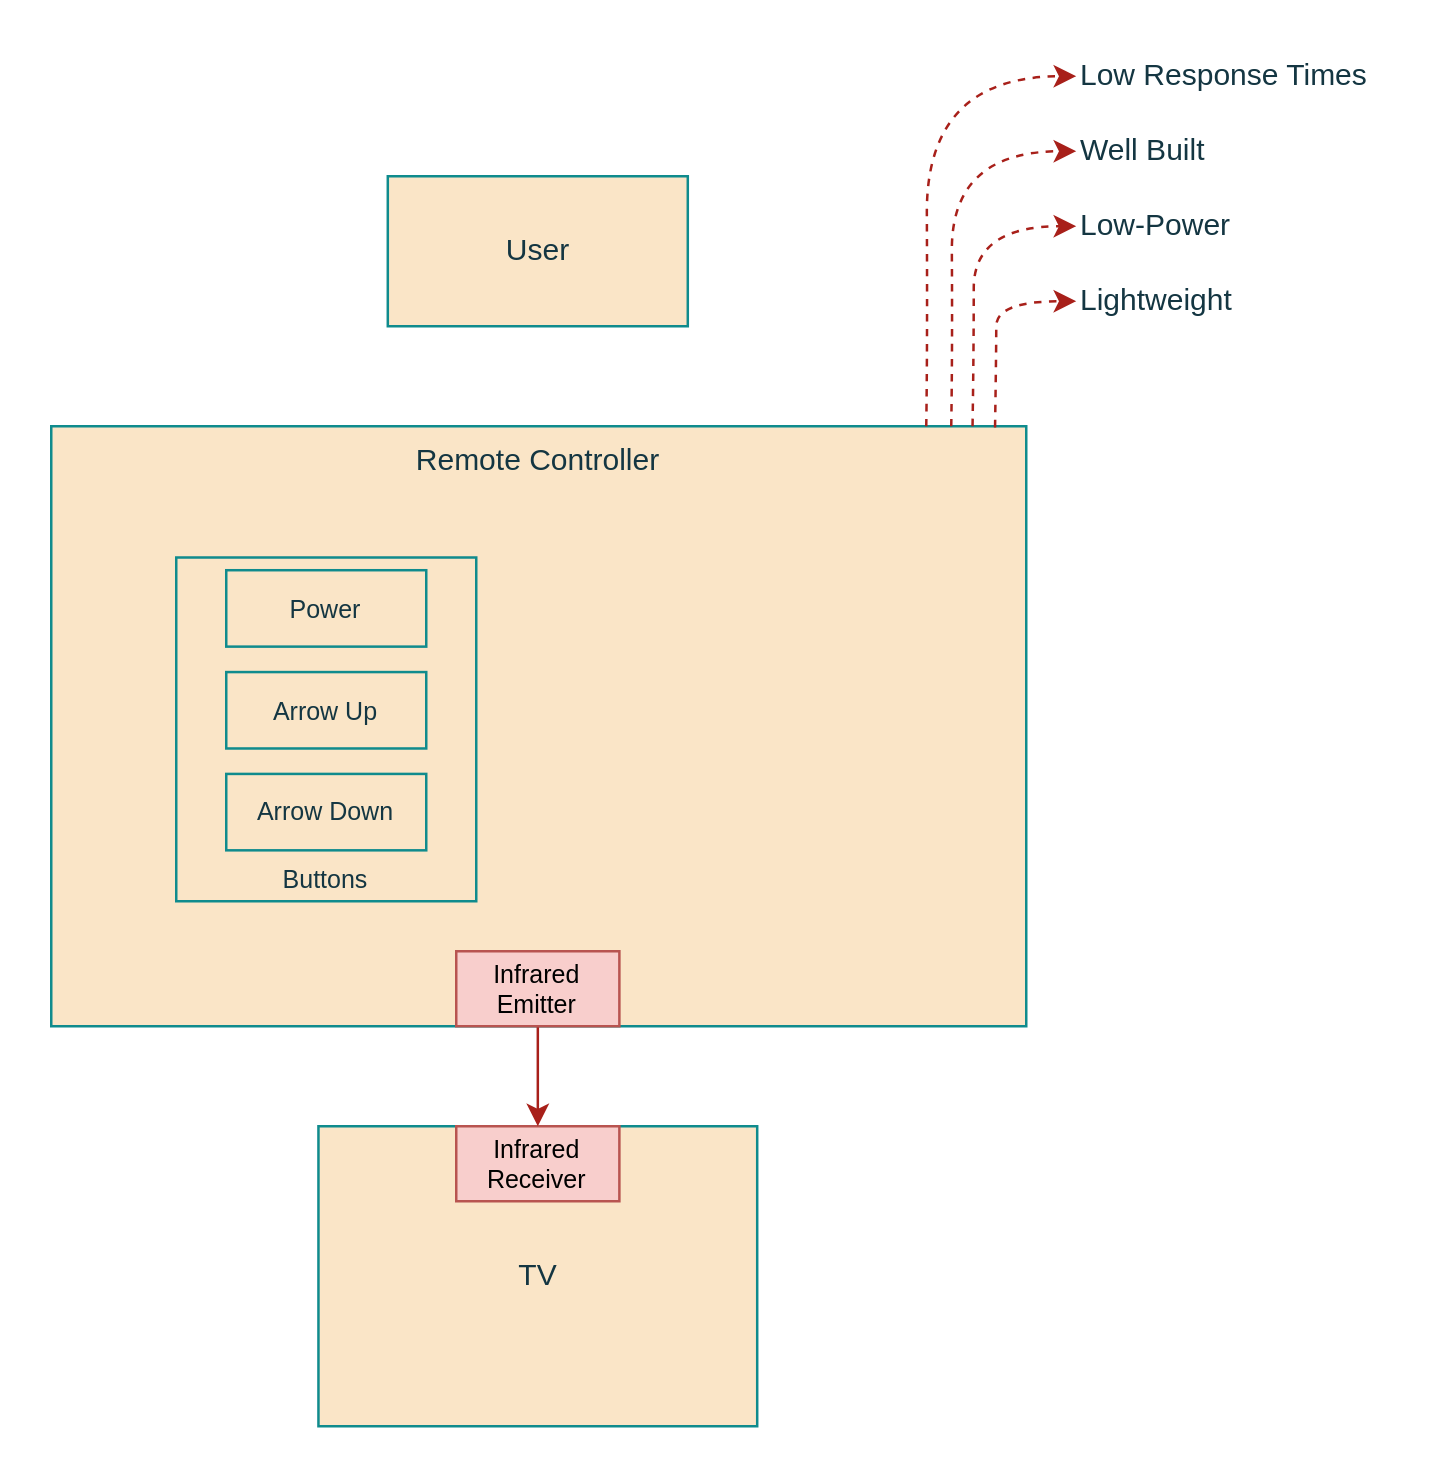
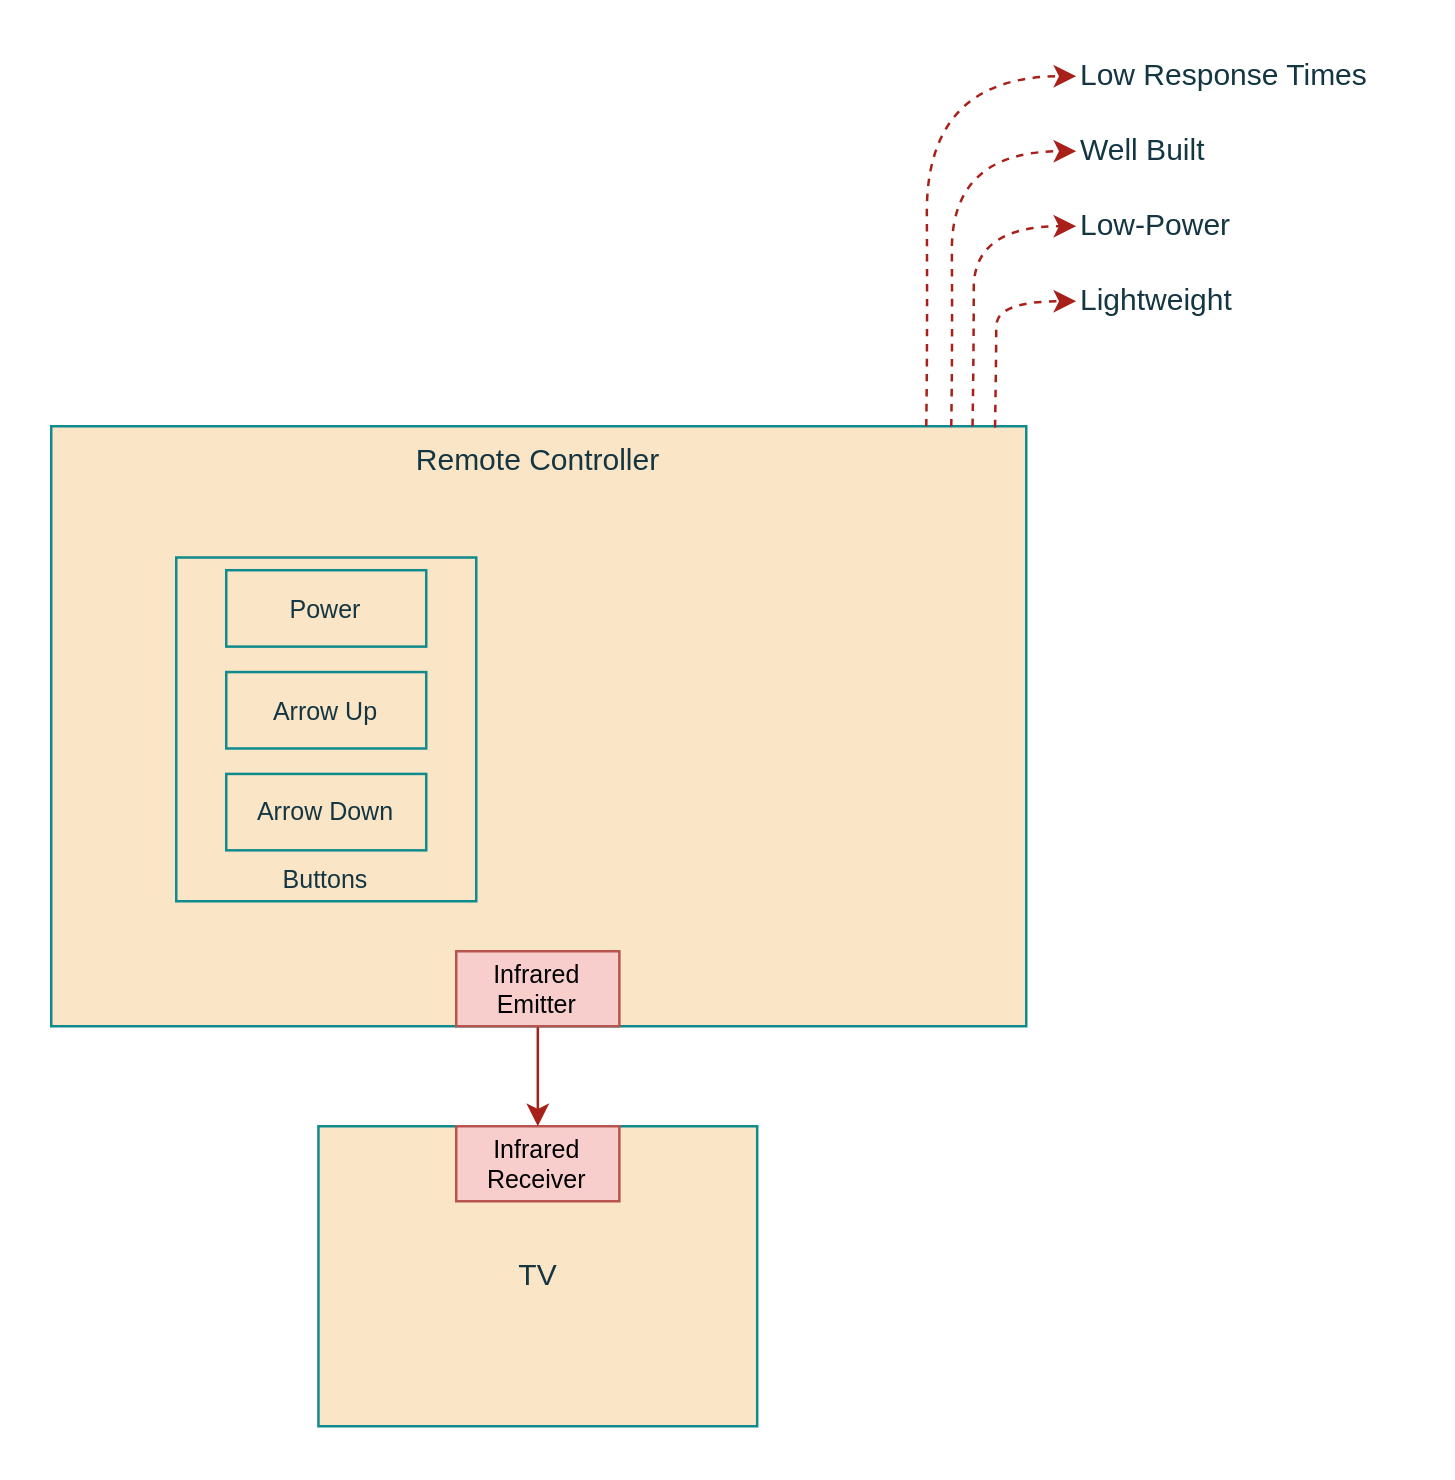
node "User": removed
